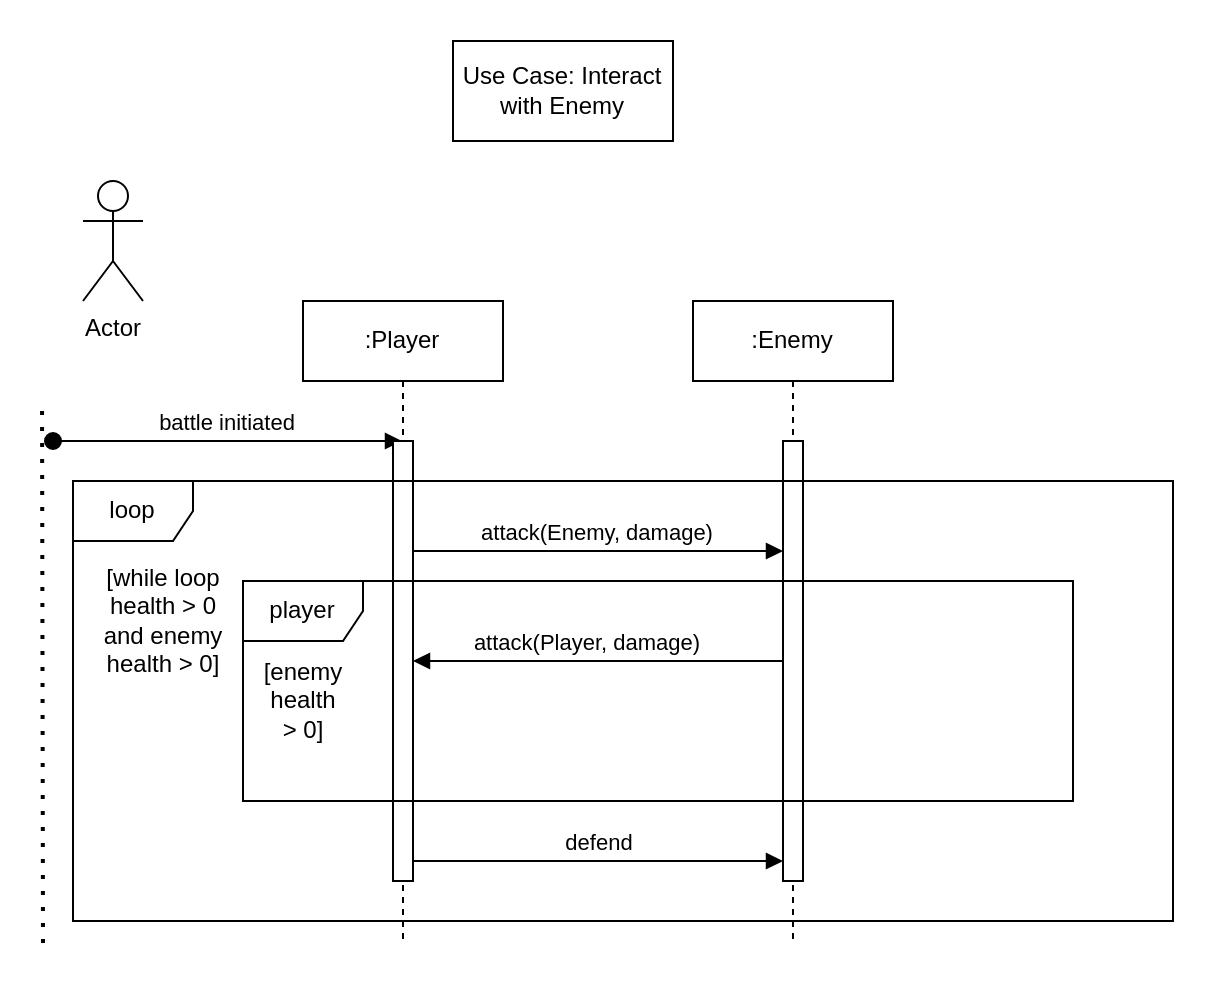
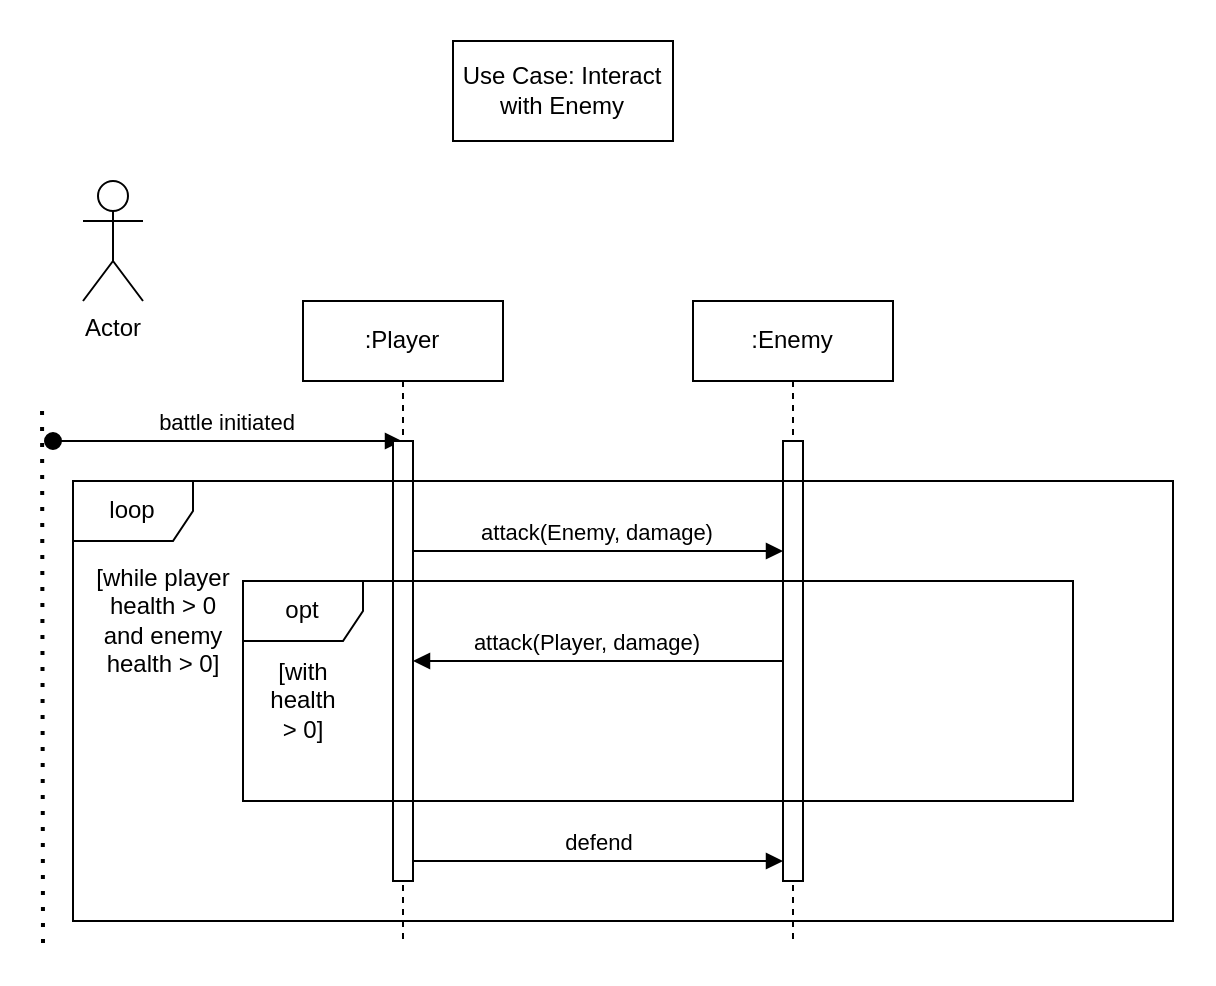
node "player": label "player" -> "opt"
node "[while loop health > 0 and enemy health > 0]": label "[while loop health > 0 and enemy health > 0]" -> "[while player health > 0 and enemy health > 0]"
node "[enemy health > 0]": label "[enemy health > 0]" -> "[with health > 0]"
